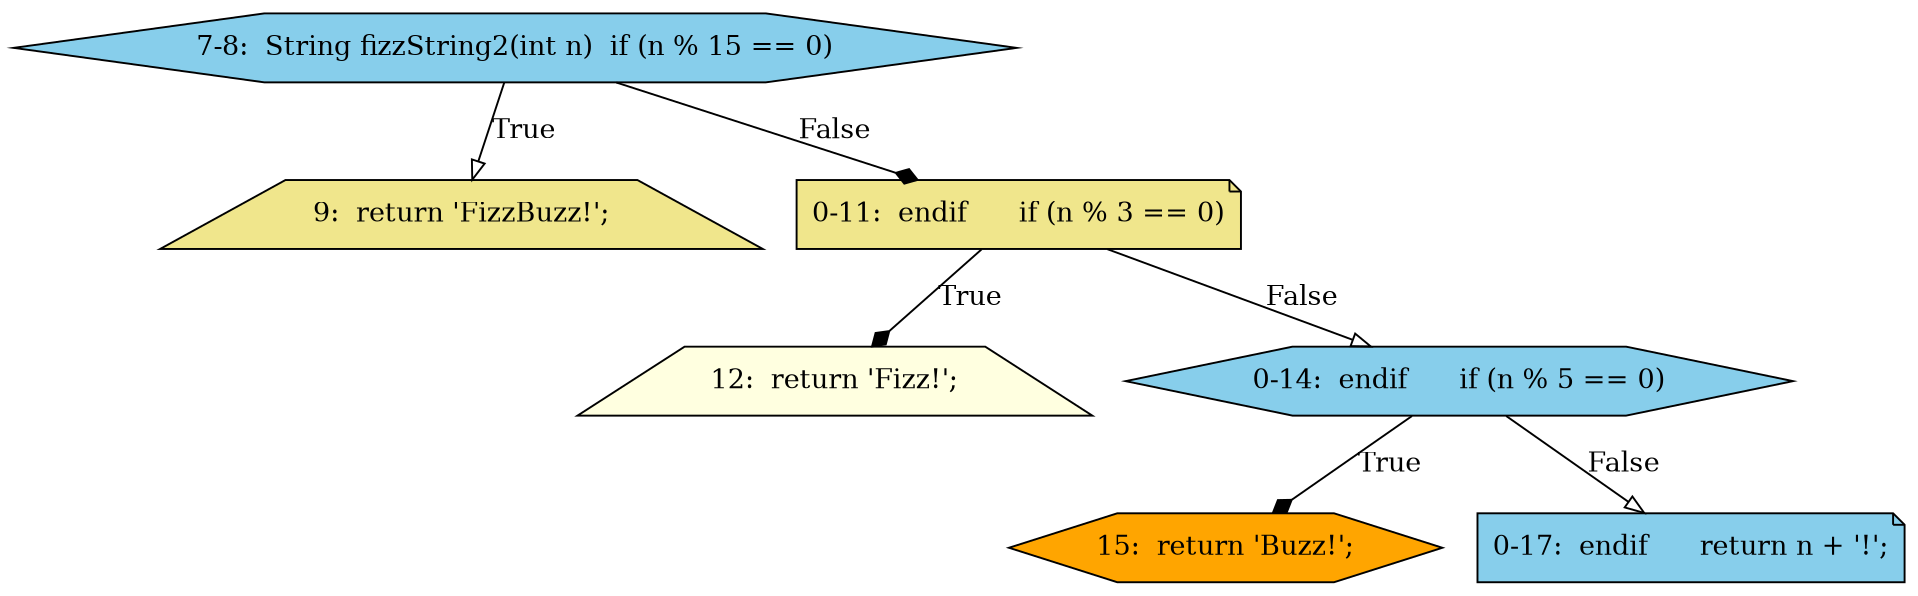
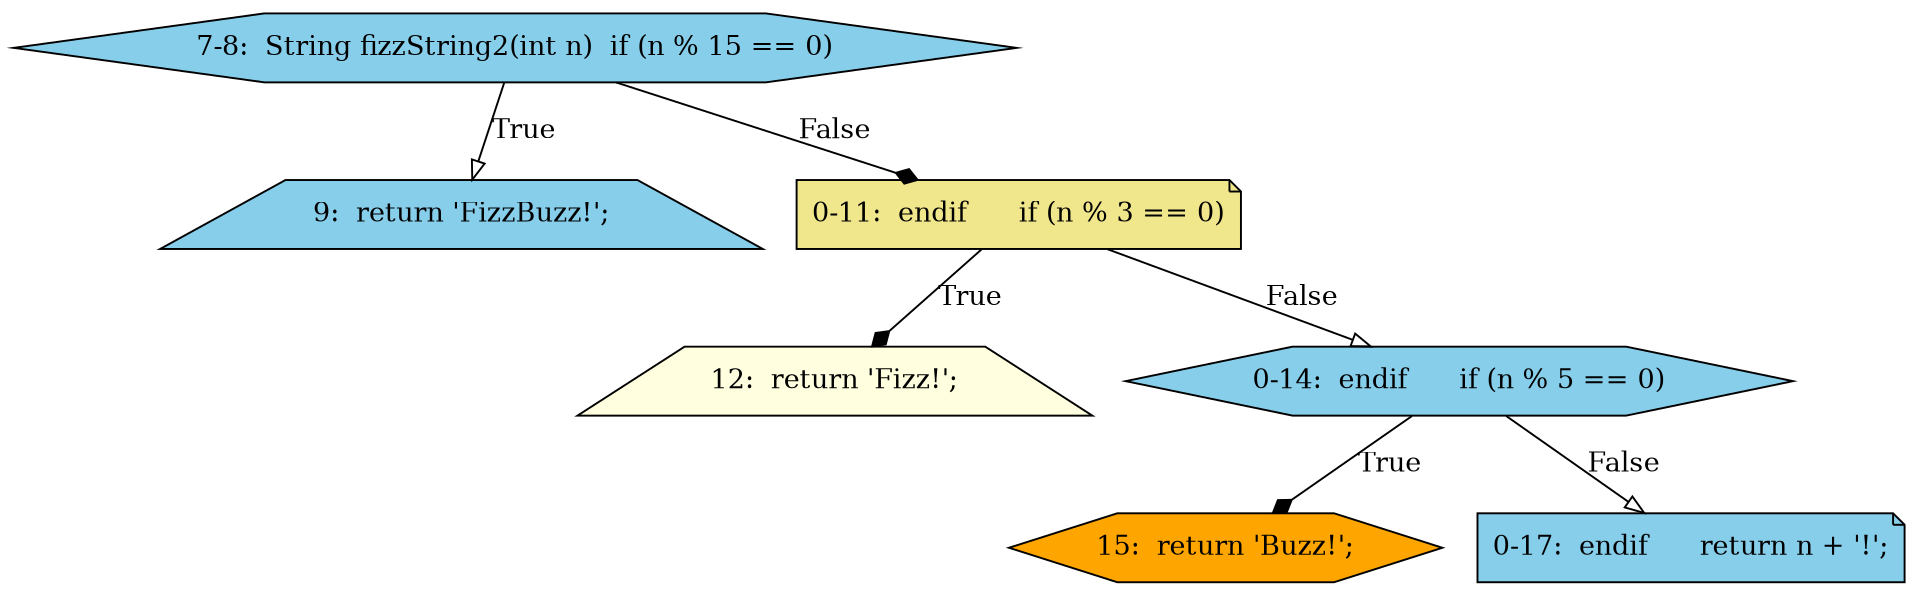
node "9:  return 'FizzBuzz!';": fillcolor khaki -> skyblue
